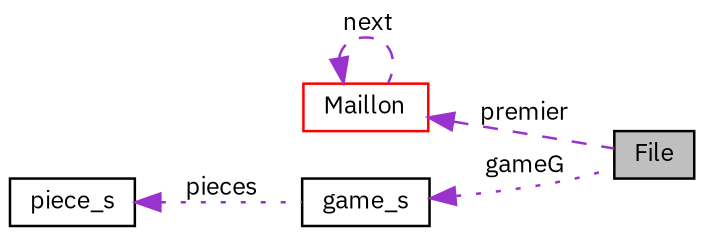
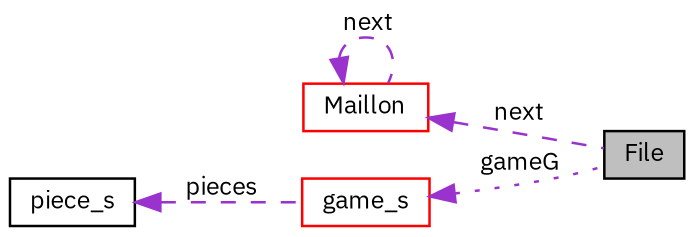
edge "File" -> "Maillon": label " premier" -> " next"
edge "game_s" -> "piece_s": style dotted -> dashed
node "game_s": color black -> red
